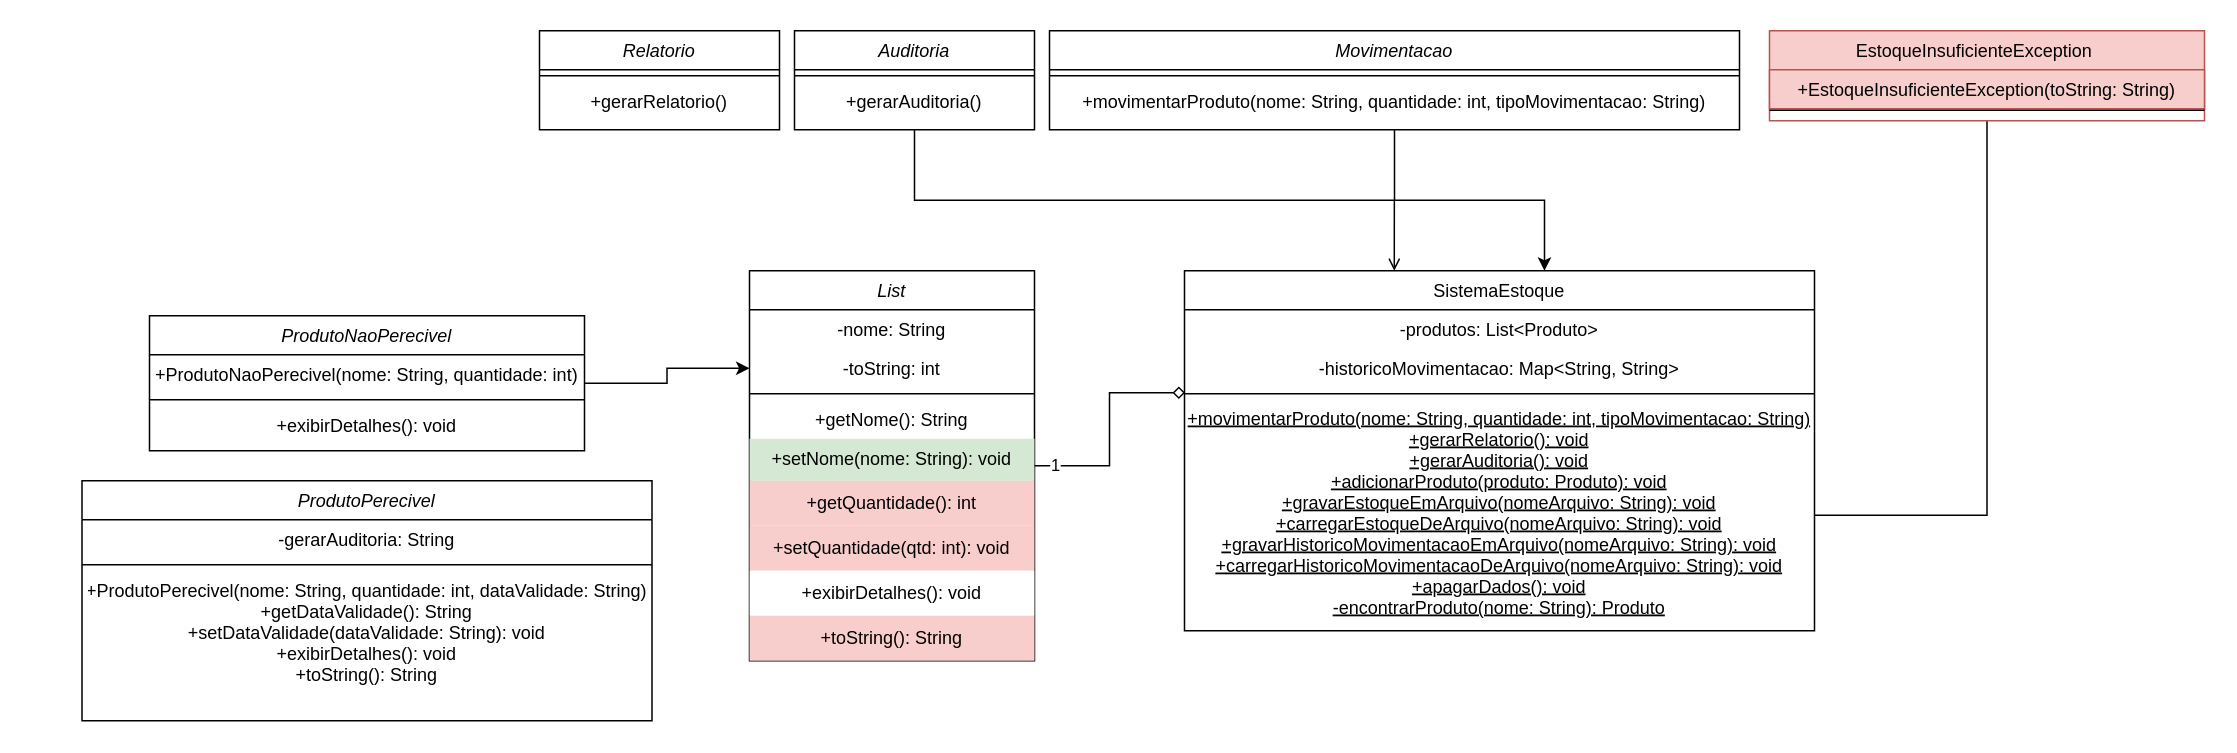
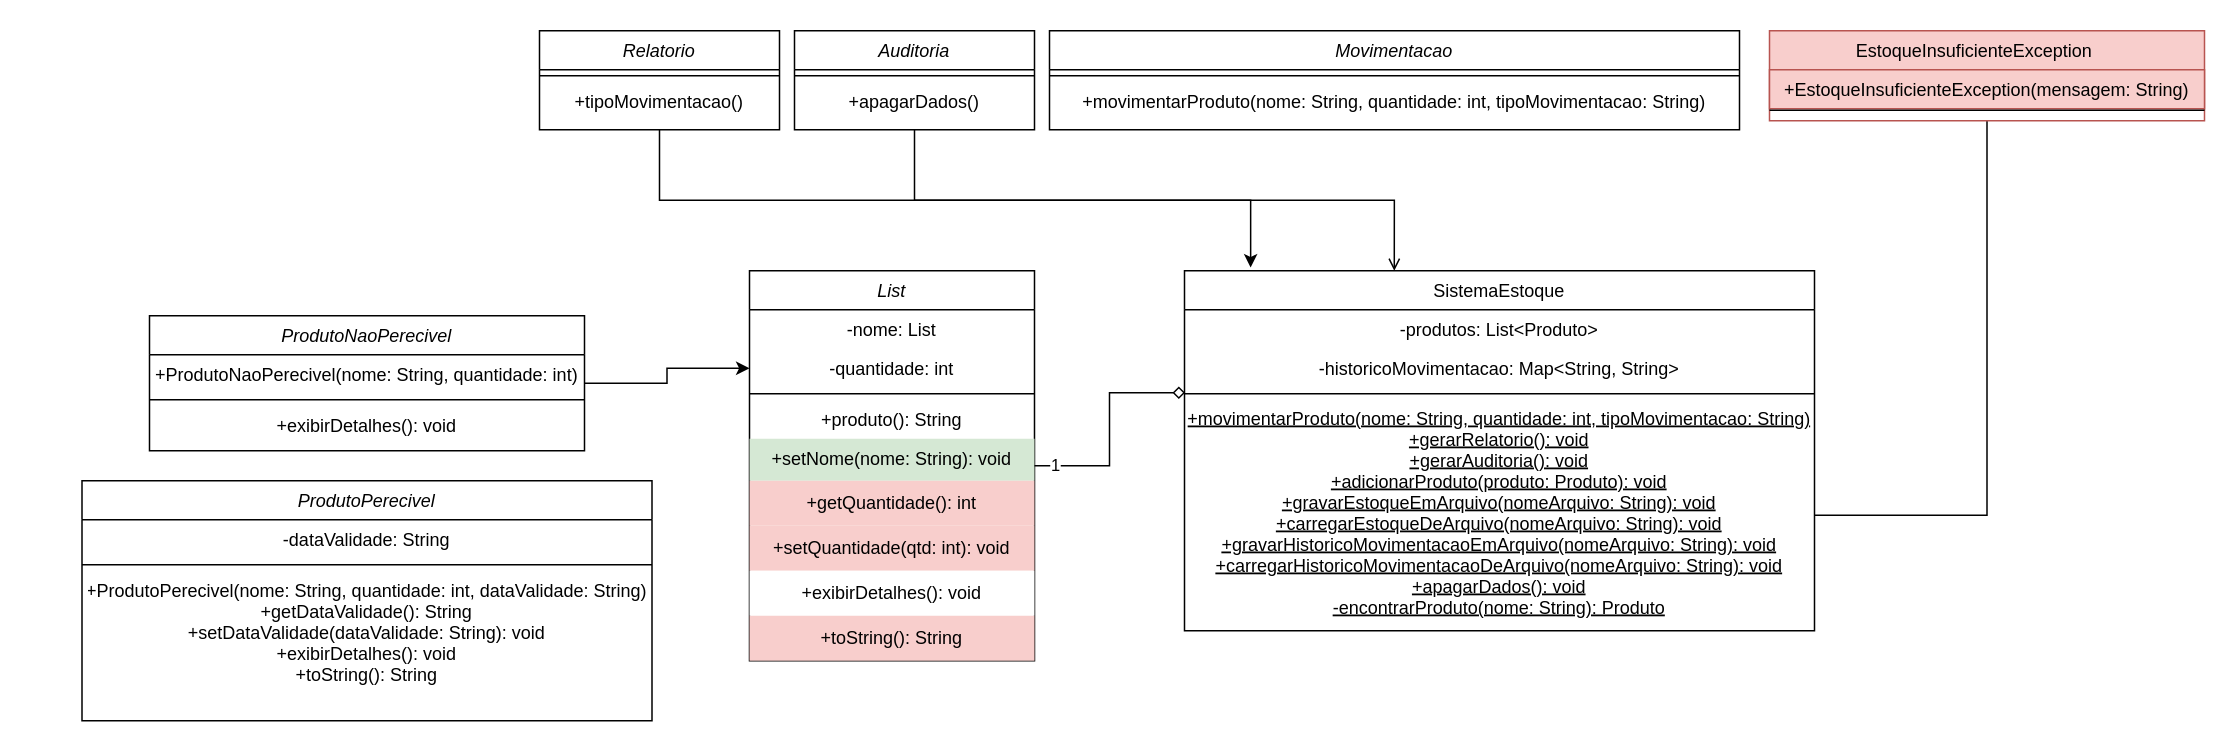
node "+EstoqueInsuficienteException(toString: String)": label "+EstoqueInsuficienteException(toString: String)" -> "+EstoqueInsuficienteException(mensagem: String)"
node "+gerarRelatorio()": label "+gerarRelatorio()" -> "+tipoMovimentacao()"
node "+gerarAuditoria()": label "+gerarAuditoria()" -> "+apagarDados()"
edge "Relatorio" -> "SistemaEstoque": added
edge "Movimentacao" -> "SistemaEstoque": removed
node "-nome: String": label "-nome: String" -> "-nome: List"
node "-toString: int": label "-toString: int" -> "-quantidade: int"
node "+getNome(): String": label "+getNome(): String" -> "+produto(): String"
node "-gerarAuditoria: String": label "-gerarAuditoria: String" -> "-dataValidade: String"
